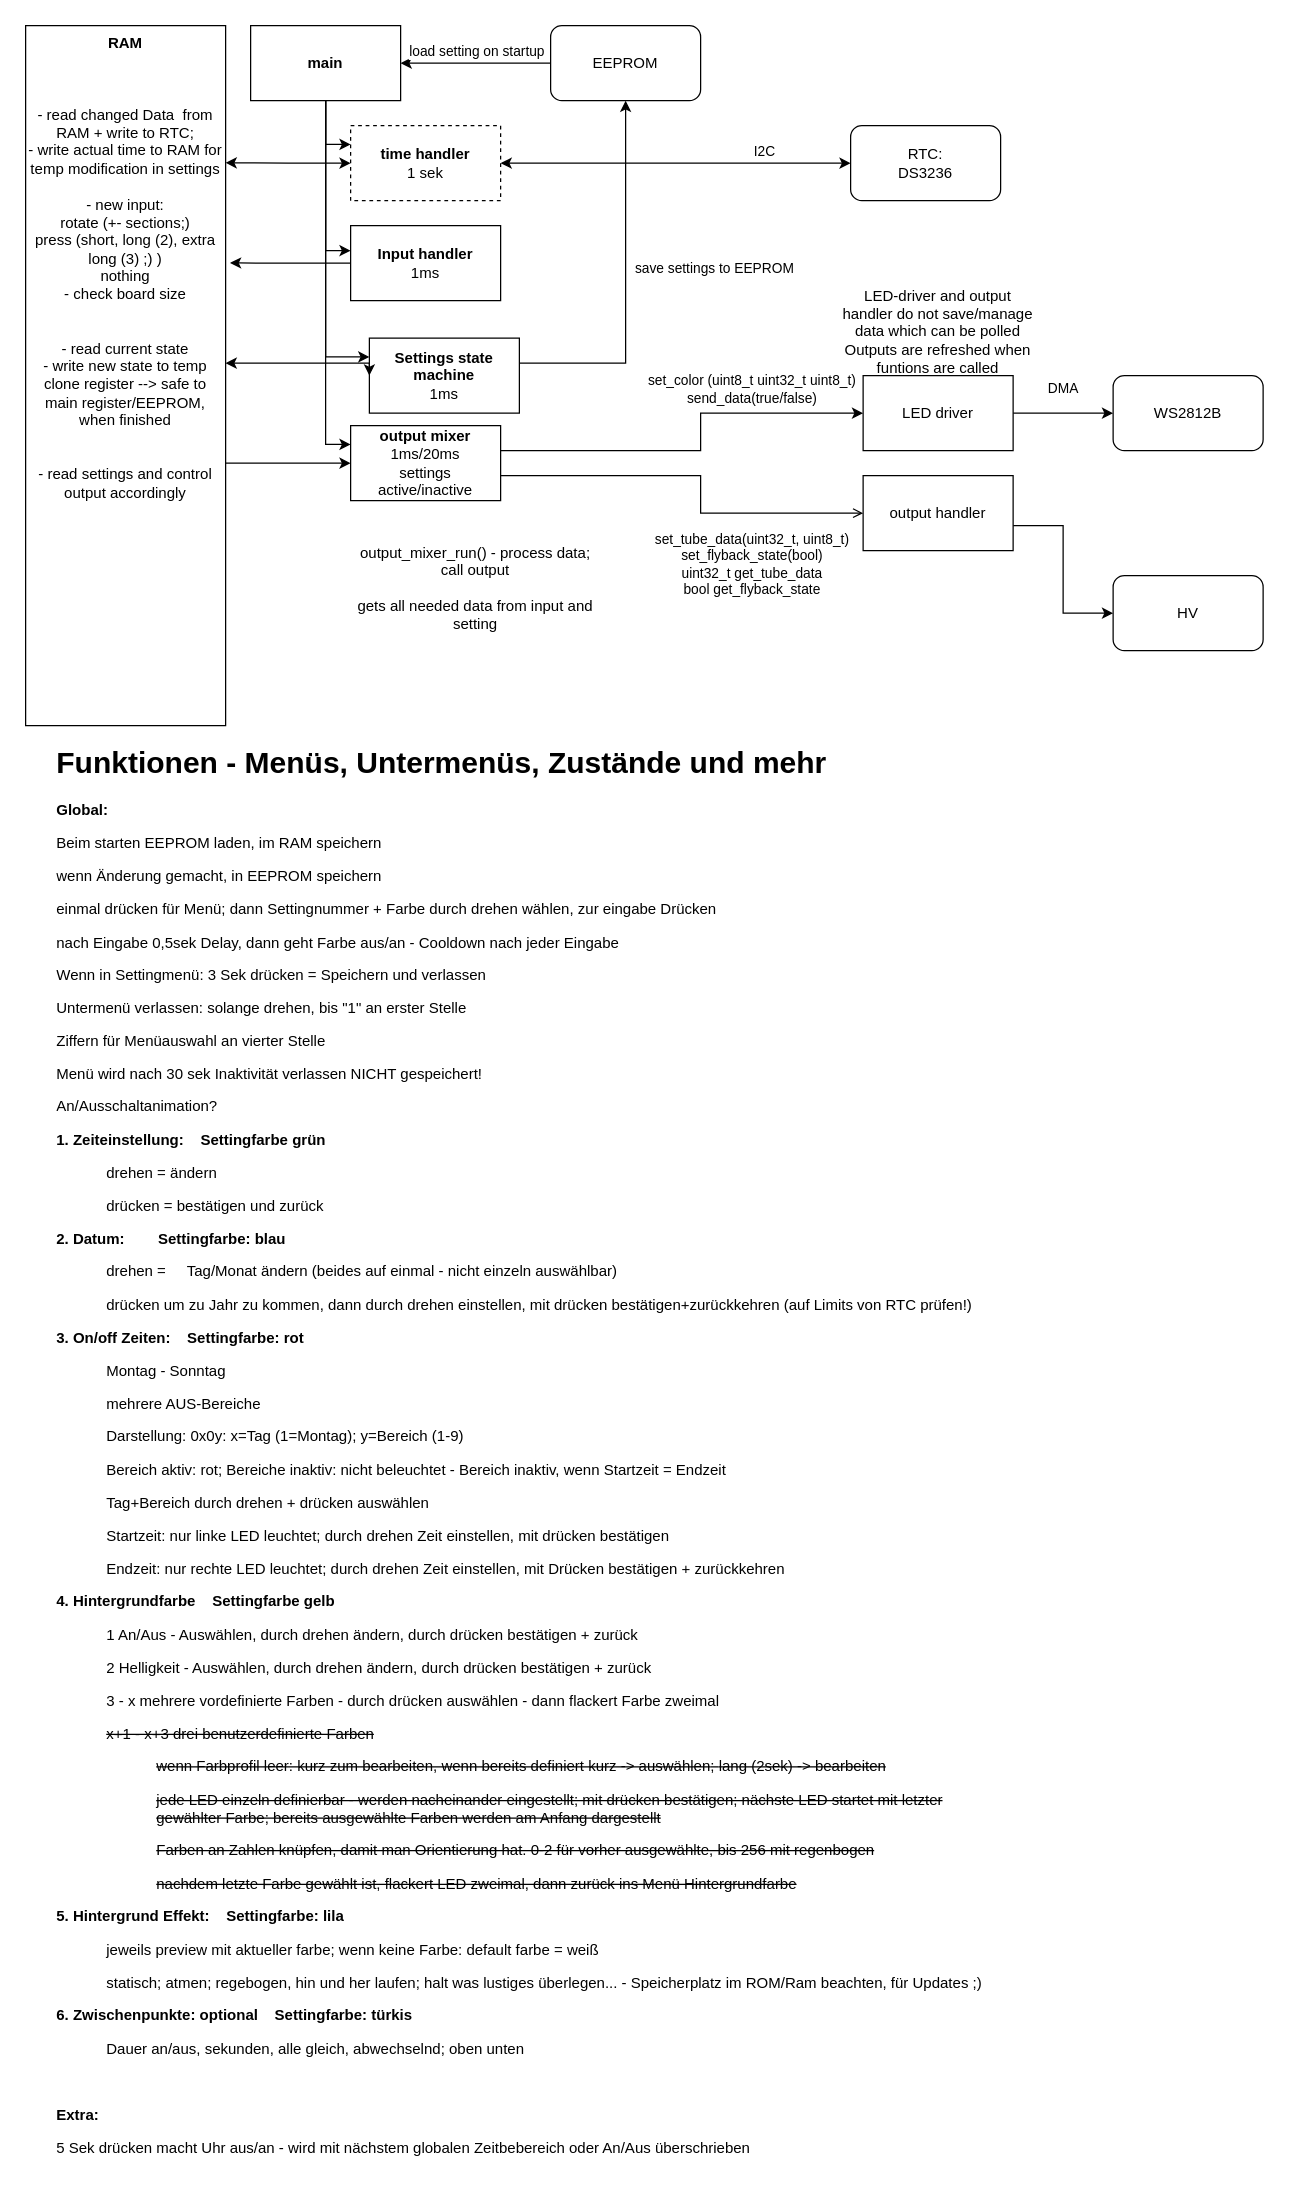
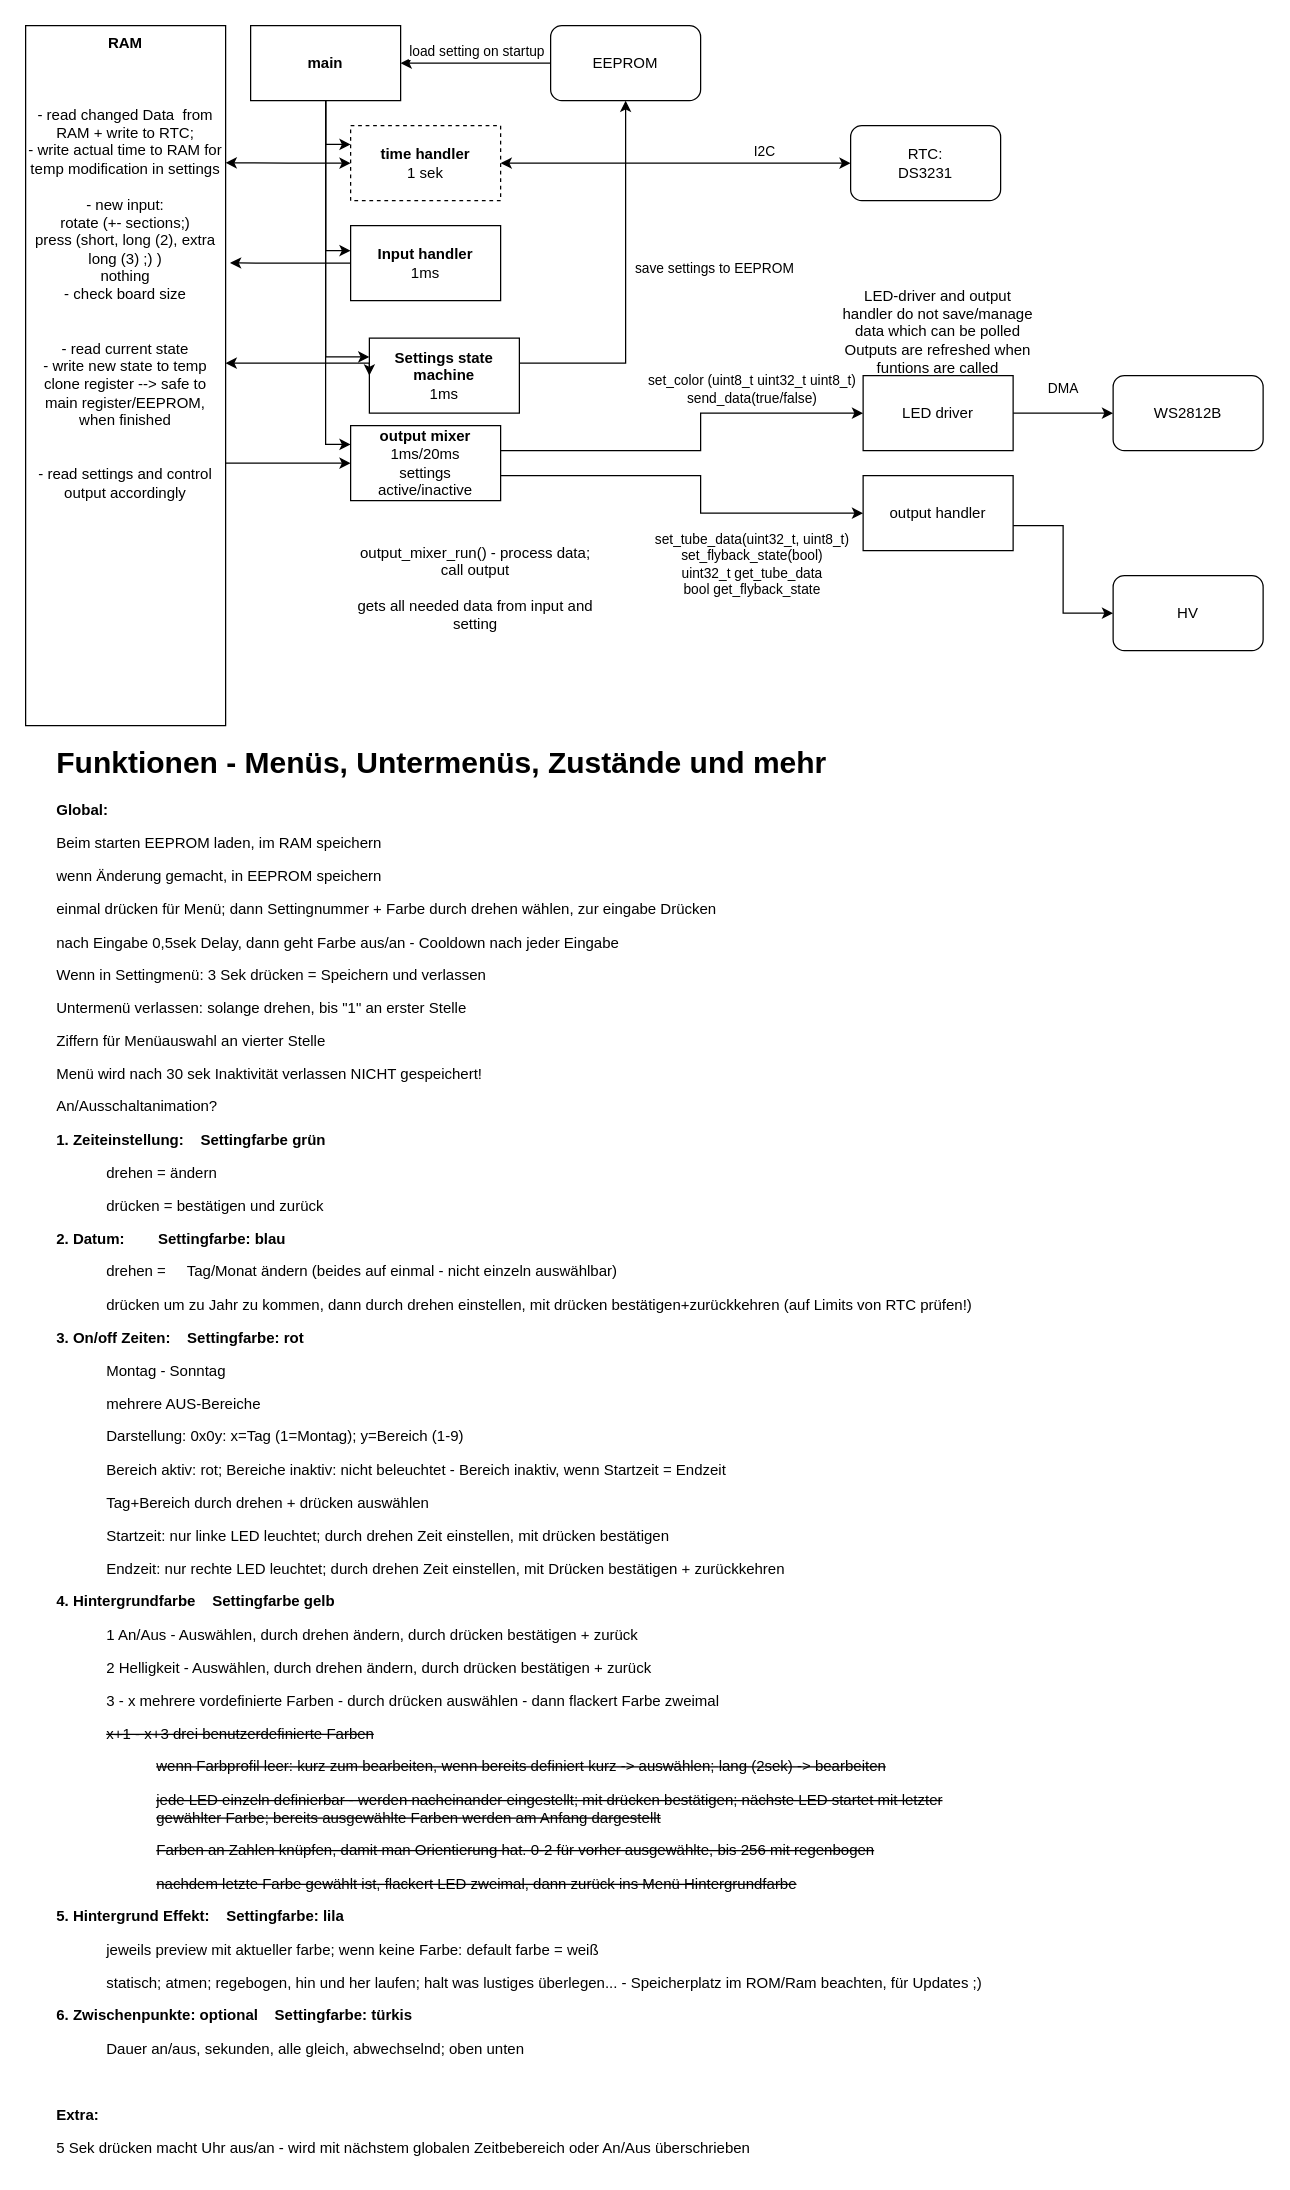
node "RTC: DS3236": label "RTC: DS3236" -> "RTC: DS3231"
edge "output mixer 1ms/20ms settings active/inactive" -> "output handler": arrowhead open -> classic
